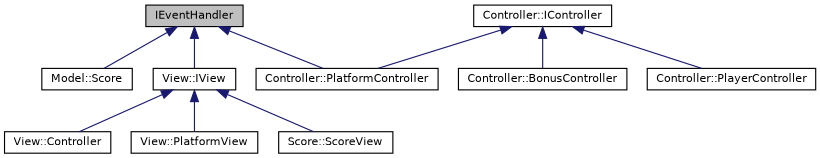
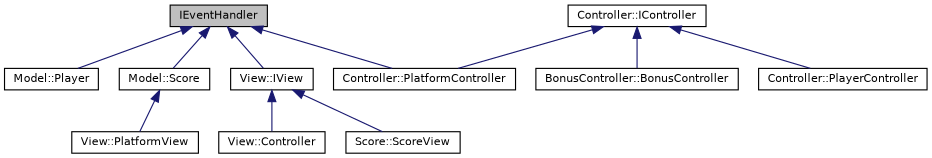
node "Model::Player": added
node "Controller::BonusController": label "Controller::BonusController" -> "BonusController::BonusController"
edge "View::PlatformView" -> "View::IView": now "View::PlatformView" -> "Model::Score"
